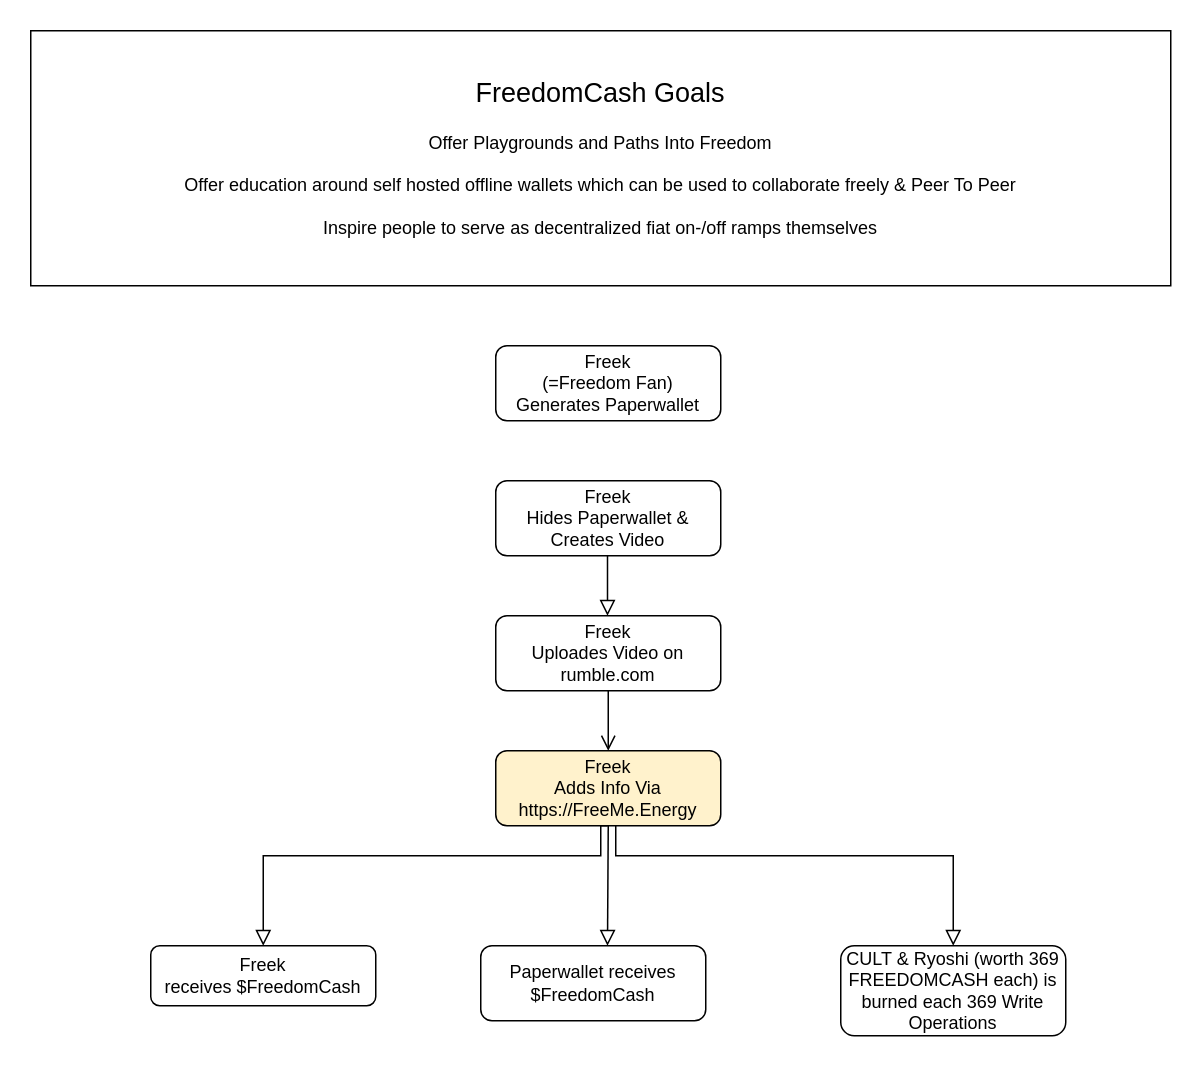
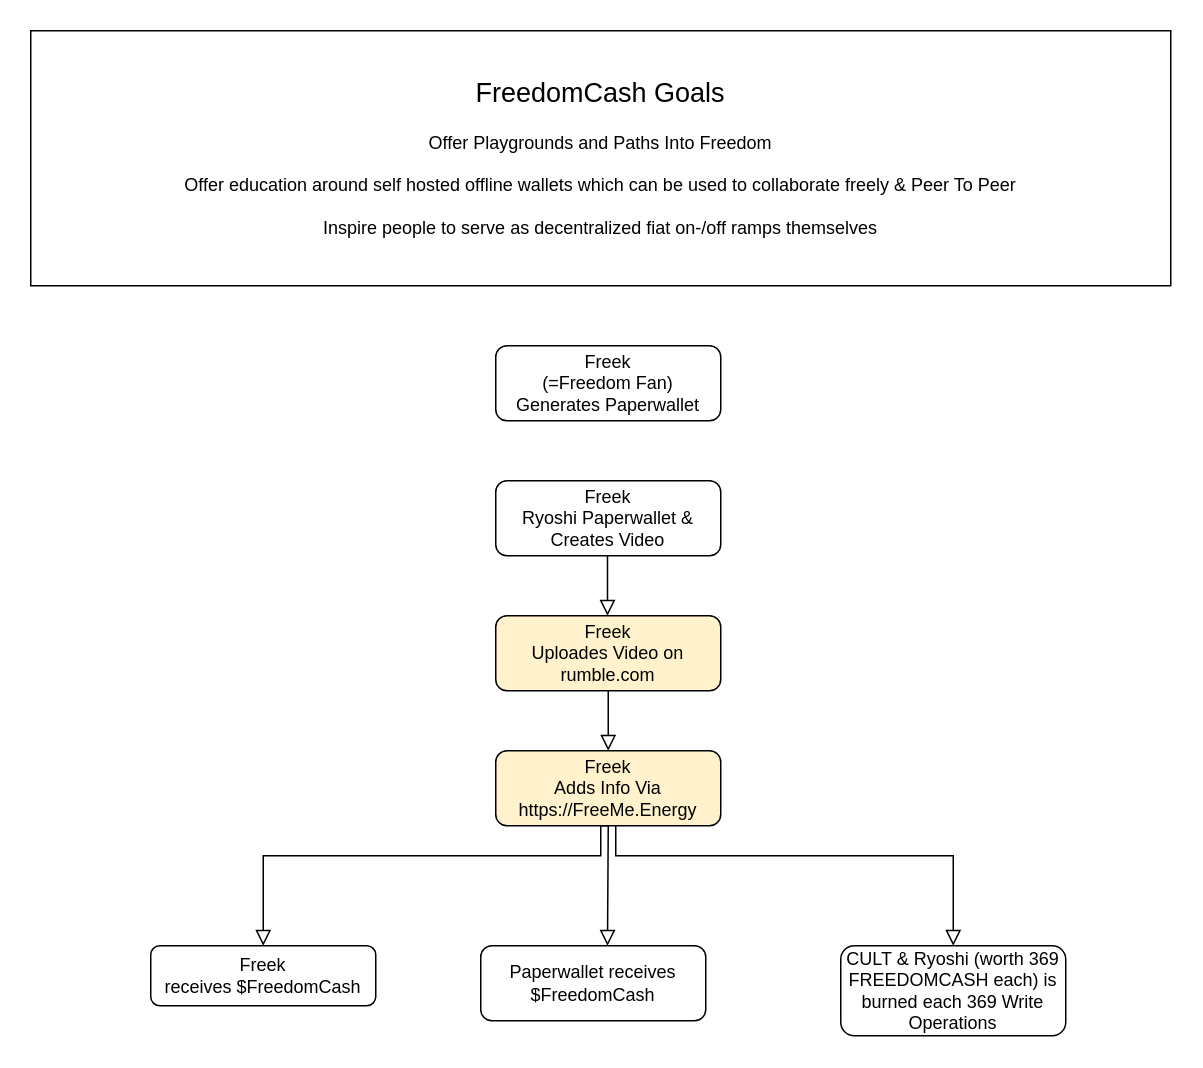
node "Freek Hides Paperwallet & Creates Video": label "Freek Hides Paperwallet & Creates Video" -> "Freek Ryoshi Paperwallet & Creates Video"
node "Freek Uploades Video on rumble.com": fillcolor #ffffff -> #fff2cc
edge "Freek Uploades Video on rumble.com" -> "Freek Adds Info Via https://FreeMe.Energy": arrowhead open -> block
